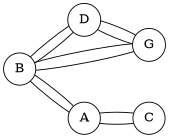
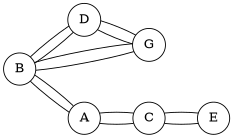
node "E": added
